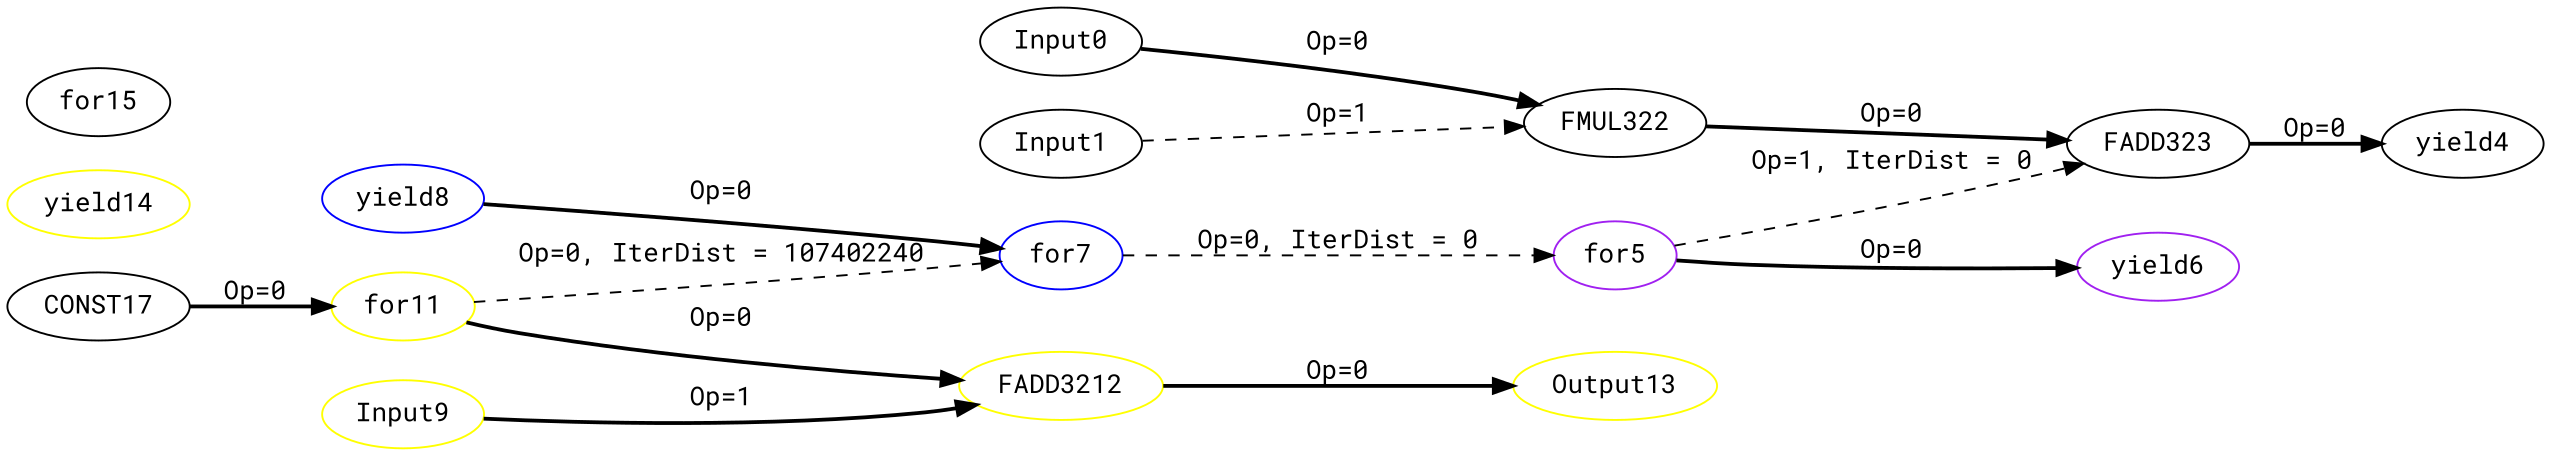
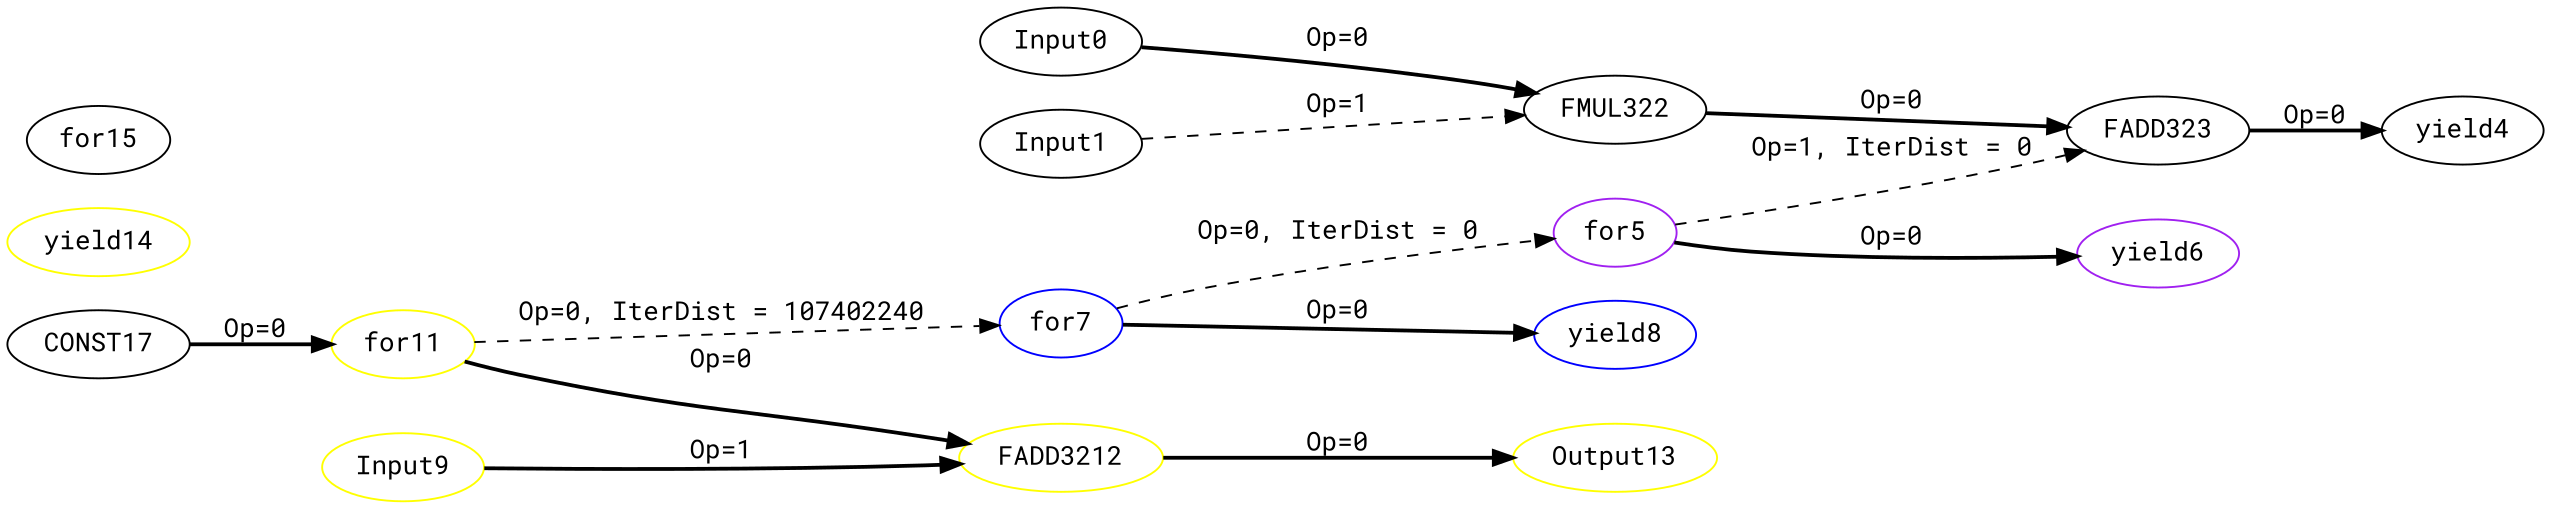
edge "yield8" -> "for7": reversed
